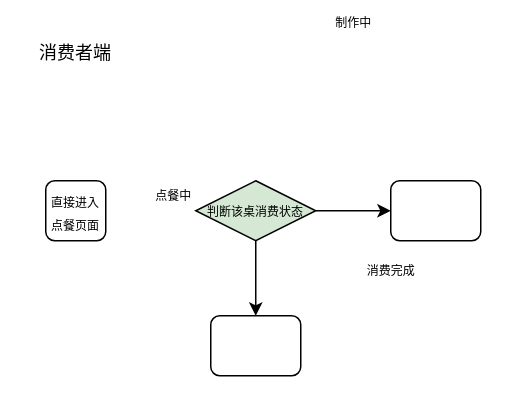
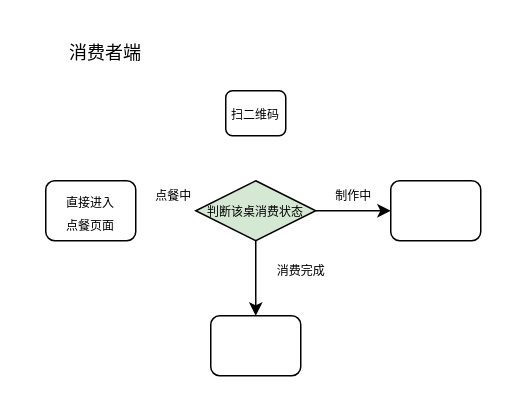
node "制作中": moved (353, 23) -> (353, 196)
node "消费者端": moved (76, 53) -> (106, 53)
node "扫二维码": added
node "直接进入 点餐页面": size 60x60 -> 90x60
node "消费完成": moved (391, 271) -> (301, 271)
